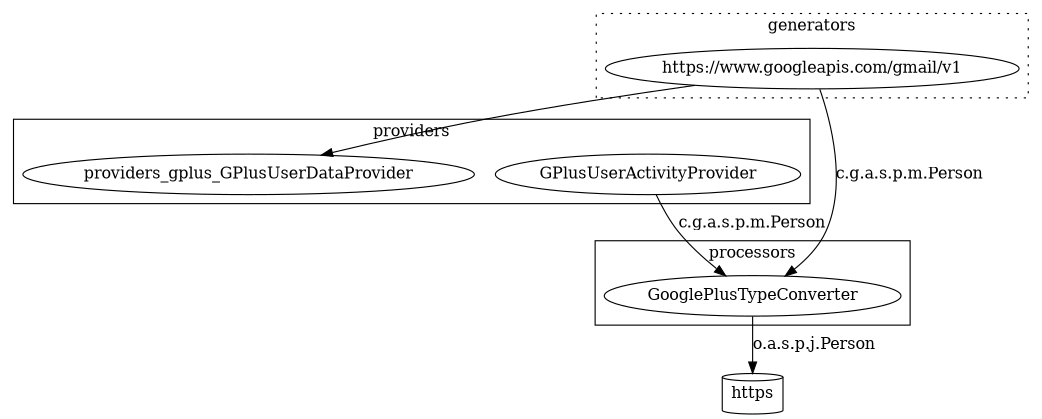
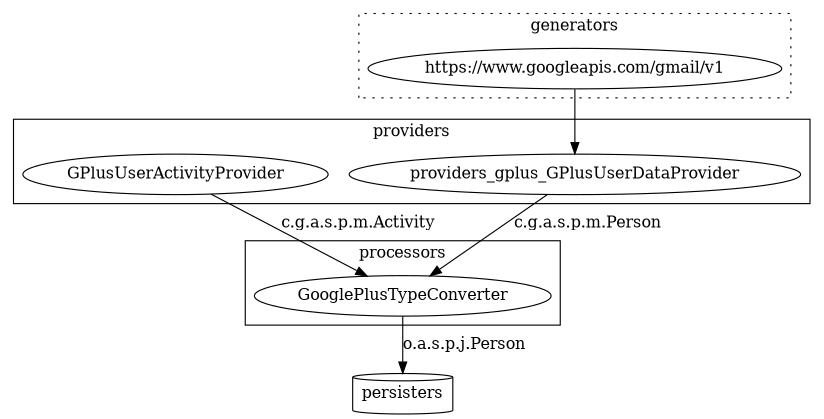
edge "https://www.googleapis.com/gmail/v1" -> "GooglePlusTypeConverter": now "providers_gplus_GPlusUserDataProvider" -> "GooglePlusTypeConverter"
edge "GPlusUserActivityProvider" -> "GooglePlusTypeConverter": label "c.g.a.s.p.m.Person" -> "c.g.a.s.p.m.Activity"
node "https": label "https" -> "persisters"
